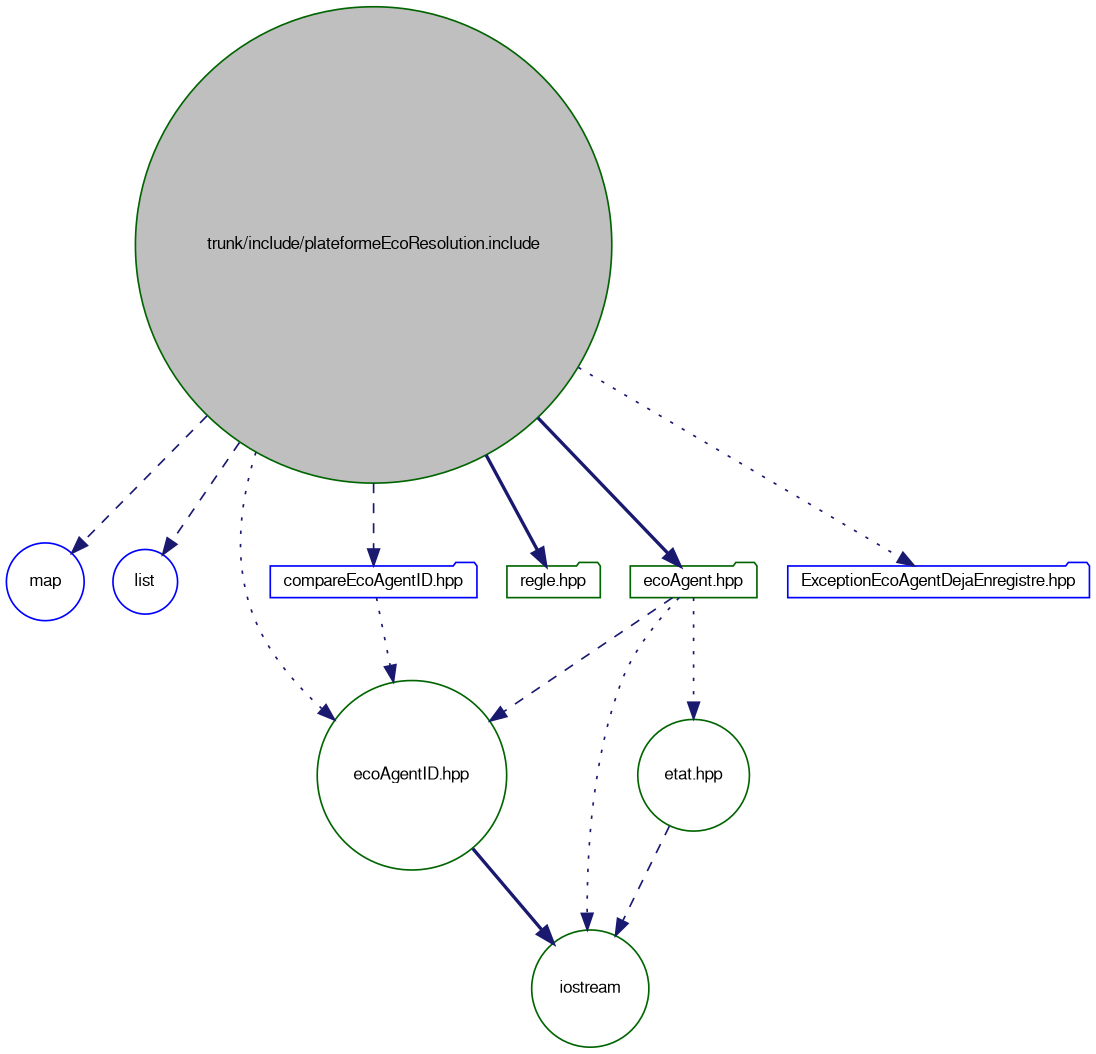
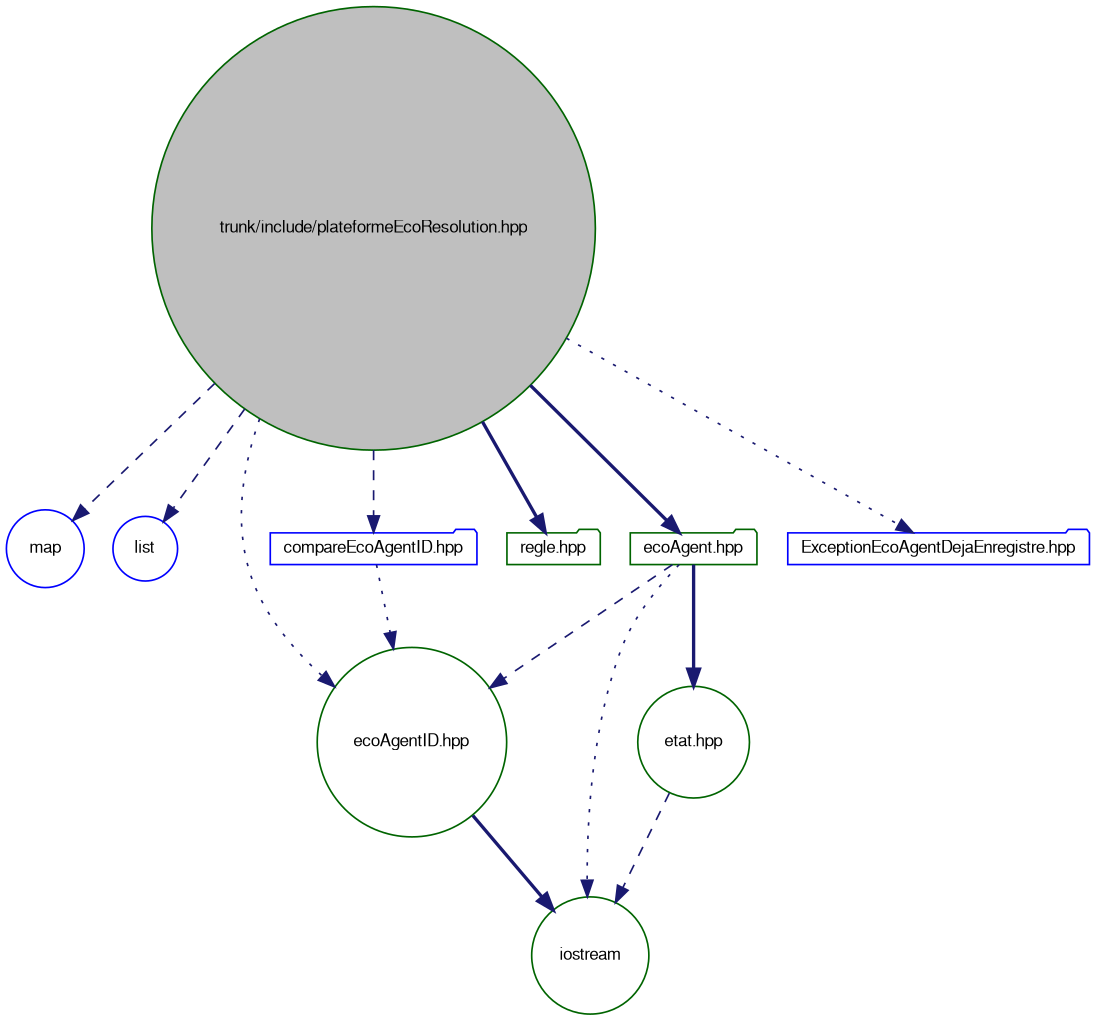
node "trunk/include/plateformeEcoResolution.include": label "trunk/include/plateformeEcoResolution.include" -> "trunk/include/plateformeEcoResolution.hpp"
edge "ecoAgent.hpp" -> "etat.hpp": style dotted -> bold
